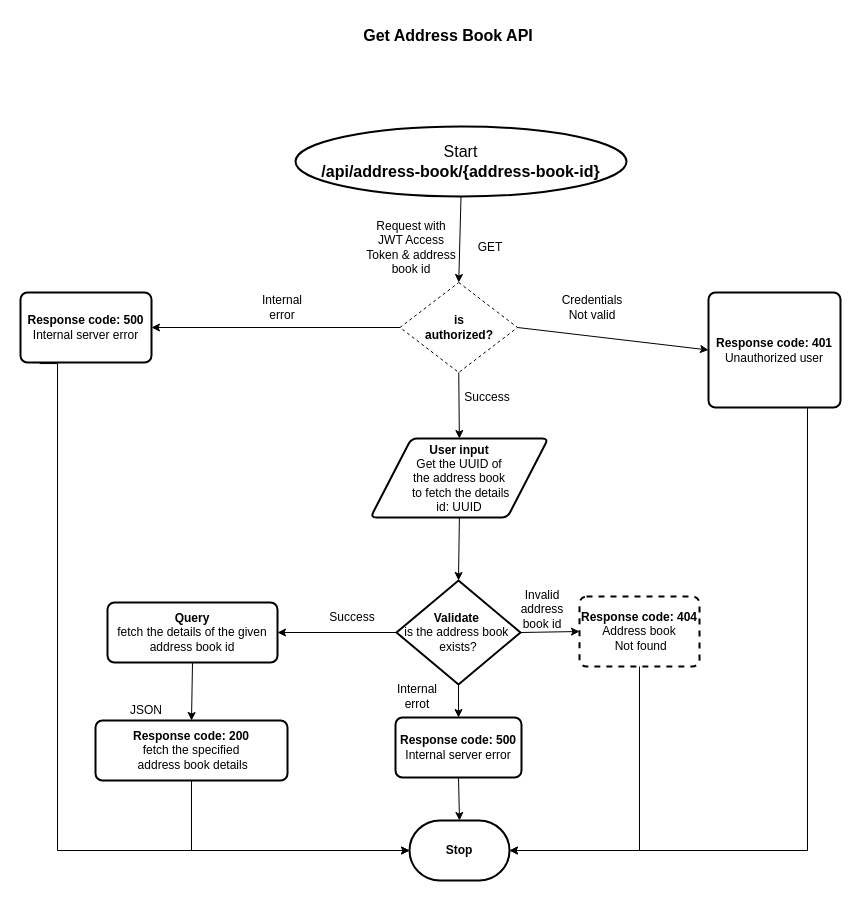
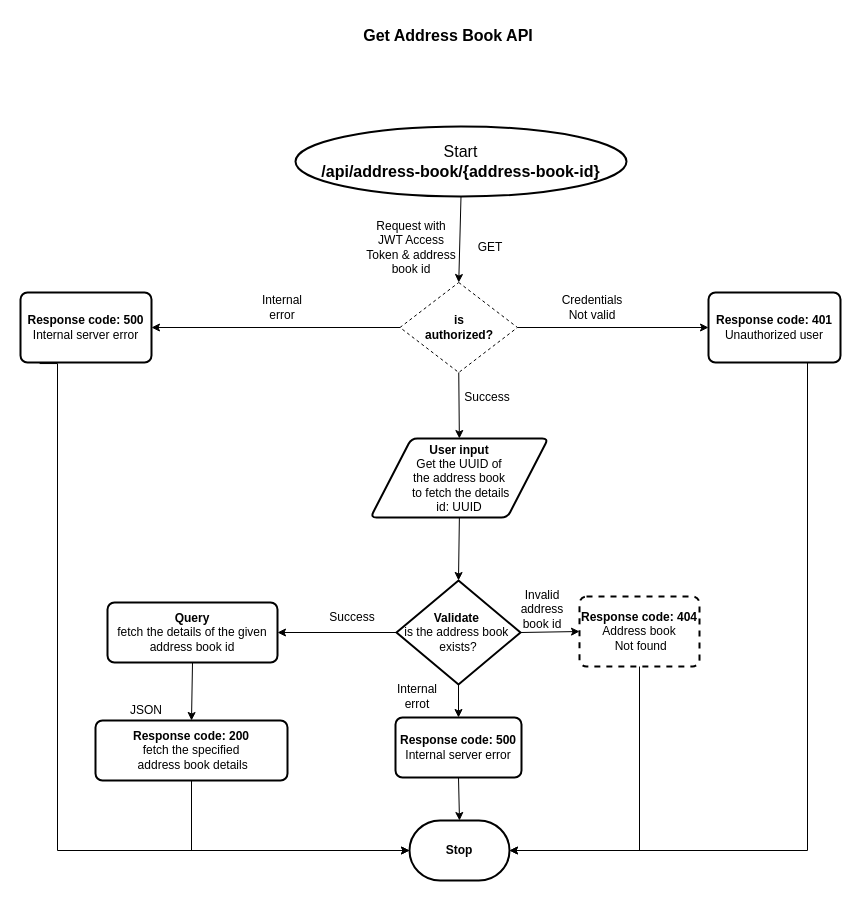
node "Response code: 401 Unauthorized user": size 132x115 -> 132x70
